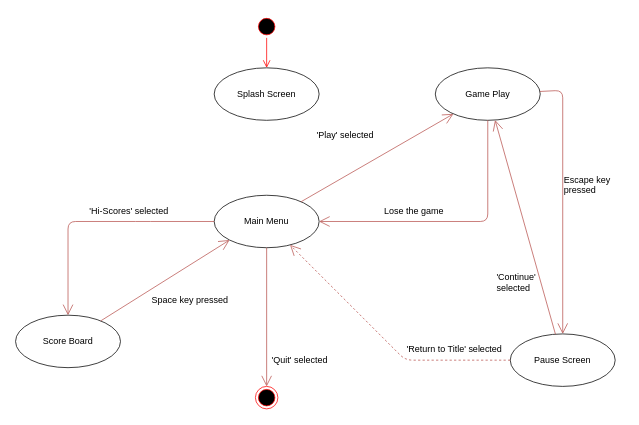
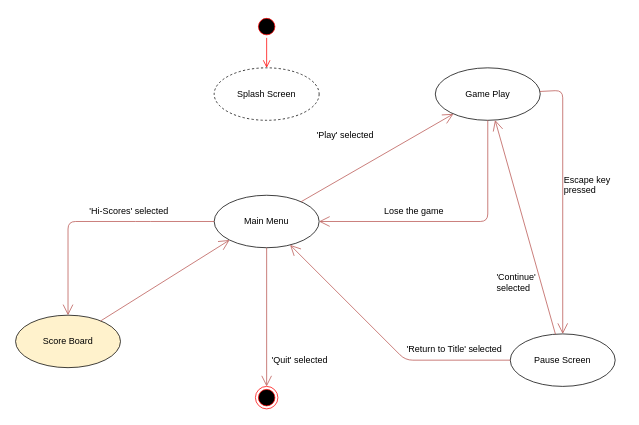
node "Splash Screen": style solid -> dashed
node "Space key pressed": removed
edge "Pause Screen" -> "Main Menu": style dashed -> solid
node "Score Board": fillcolor #ffffff -> #fff2cc
